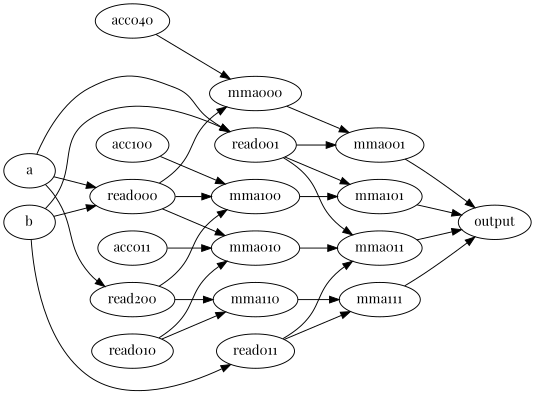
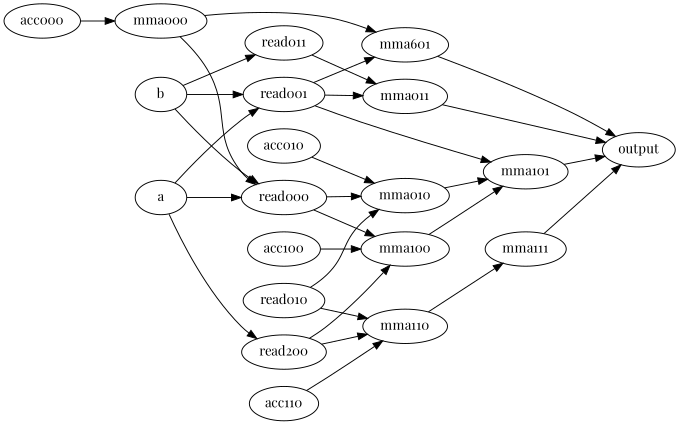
node "acc040": label "acc040" -> "acc000"
node "mma001": label "mma001" -> "mma601"
edge "read000" -> "mma000": reversed
node "acc011": label "acc011" -> "acc010"
edge "mma010" -> "mma011": now "mma010" -> "mma101"
edge "read011" -> "mma111": removed
node "acc110": added
